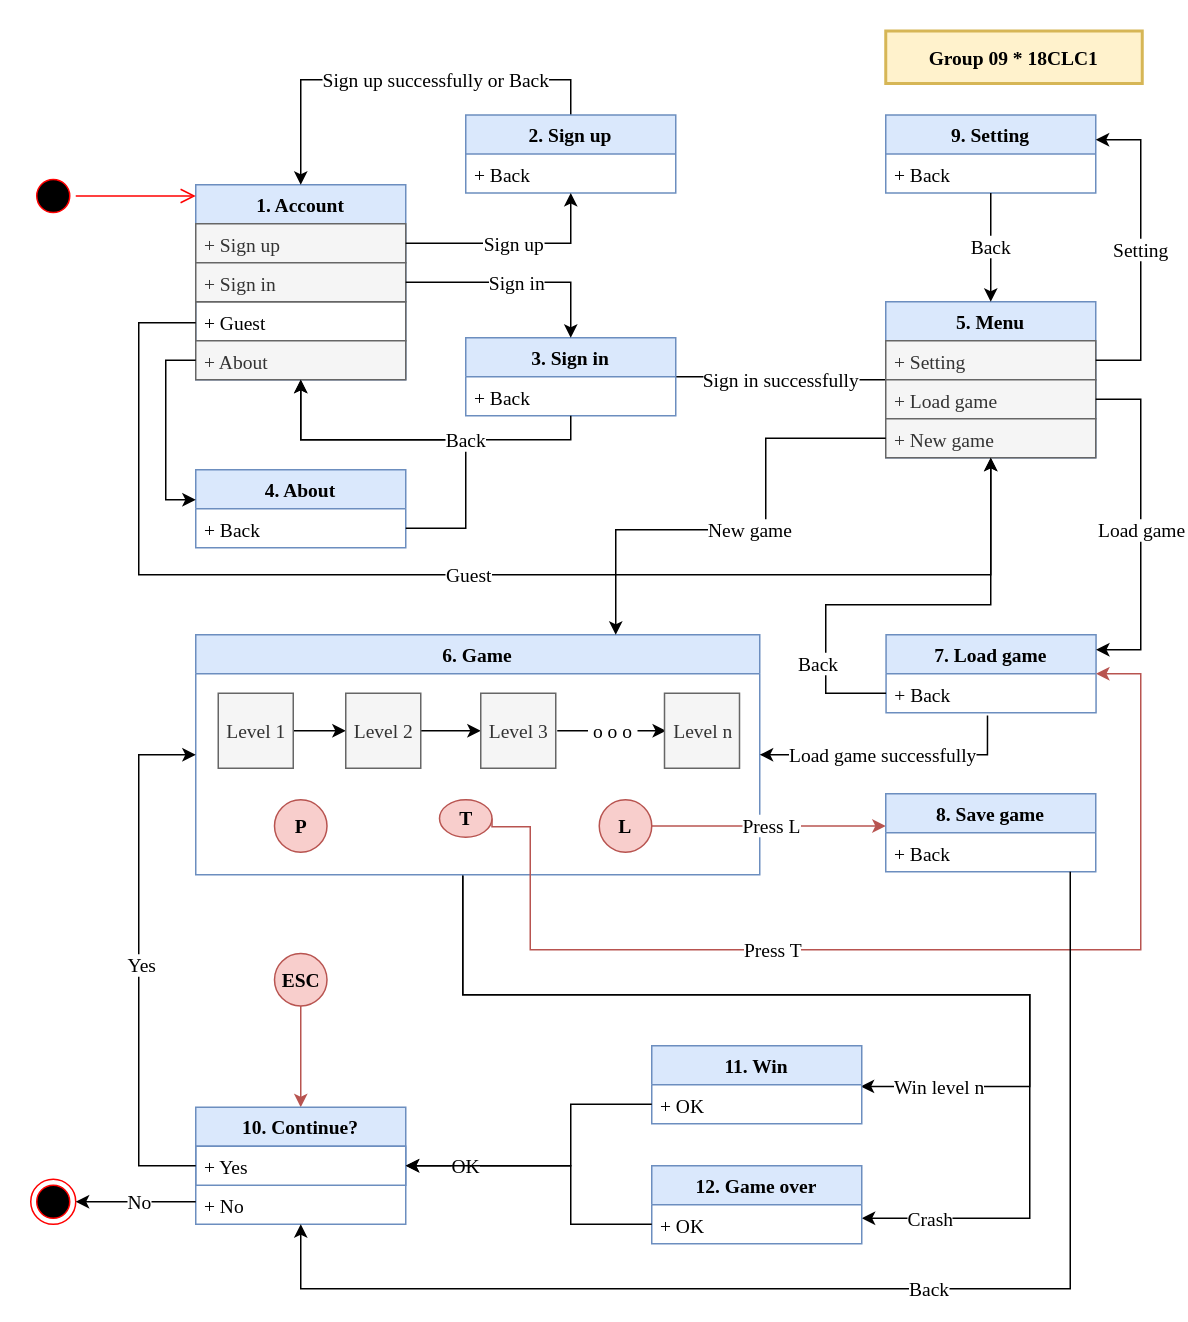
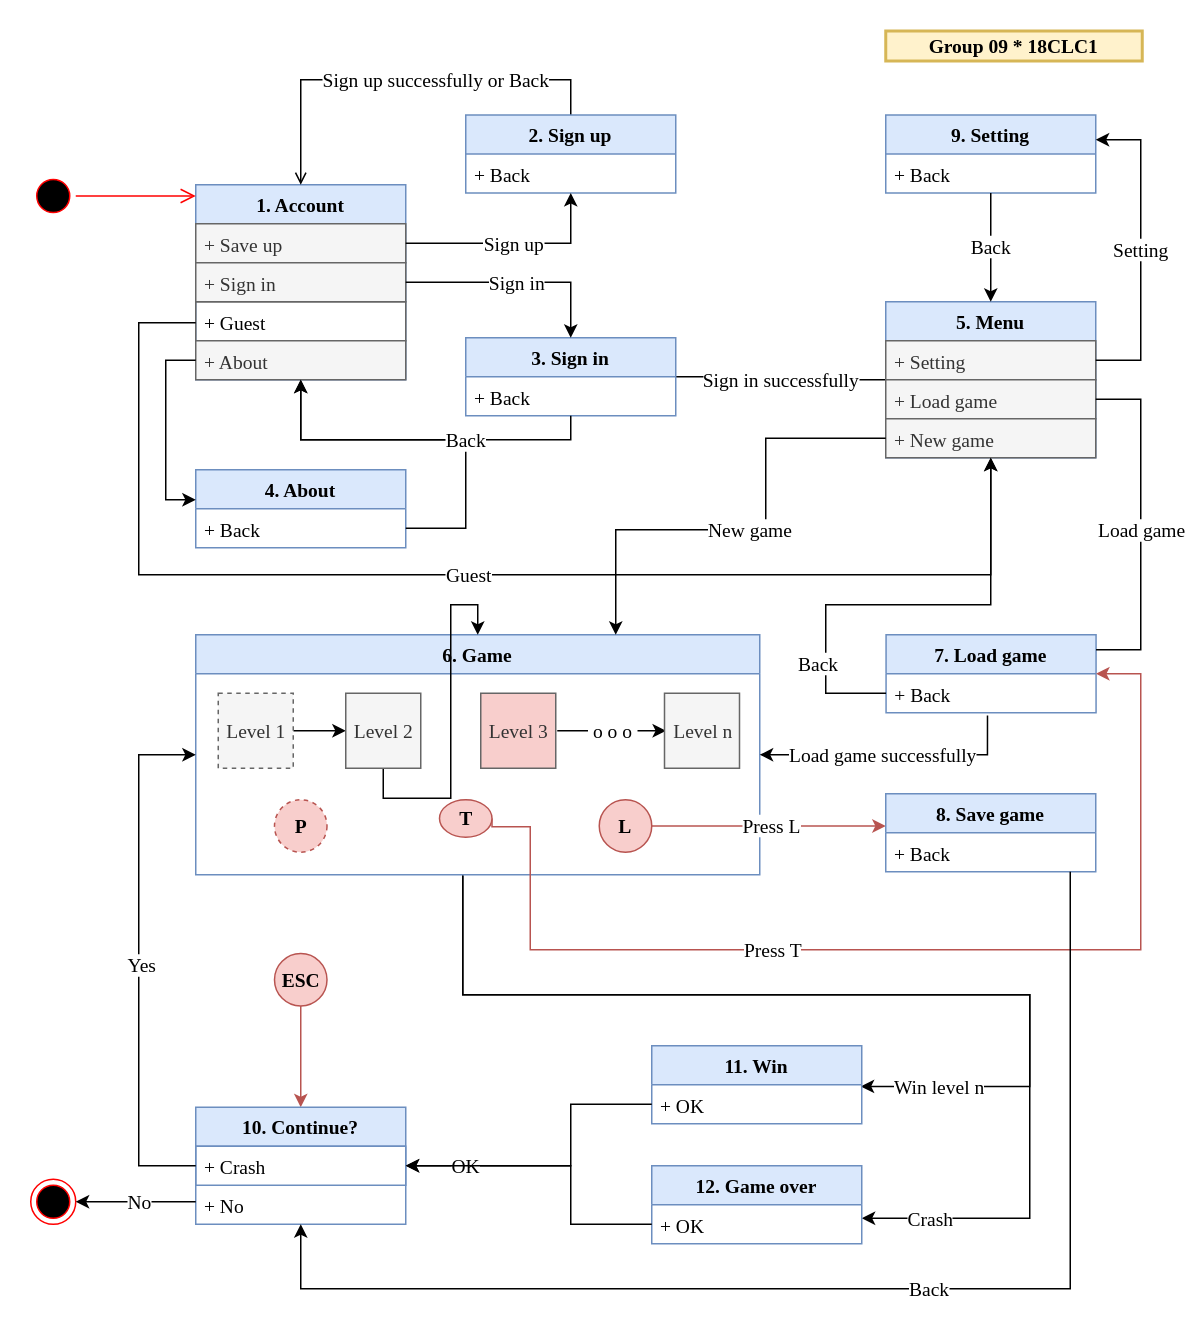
node "Group 09 * 18CLC1": size 257x53 -> 257x30
edge "2. Sign up" -> "1. Account": arrowhead classic -> open
node "+ Sign up": label "+ Sign up" -> "+ Save up"
edge "+ Load game" -> "7. Load game": arrowhead classic -> none
node "Level 1": style solid -> dashed
edge "Level 2" -> "Level 3": now "Level 2" -> "6. Game"
node "Level 3": fillcolor #f5f5f5 -> #f8cecc
node "P": style solid -> dashed
node "+ Yes": label "+ Yes" -> "+ Crash"
